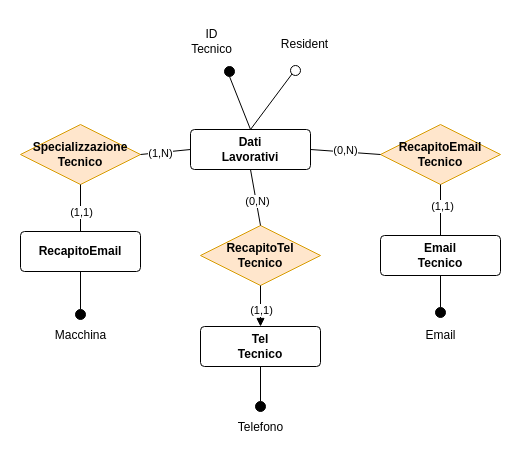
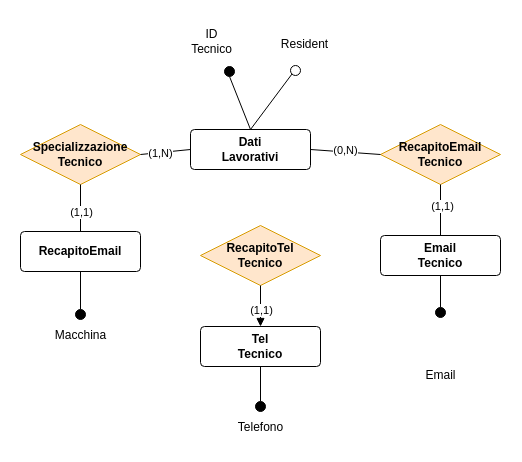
edge "Dati Lavorativi" -- "RecapitoTel Tecnico": removed, label "(0,N)"
node "Email": moved (441, 336) -> (441, 376)
